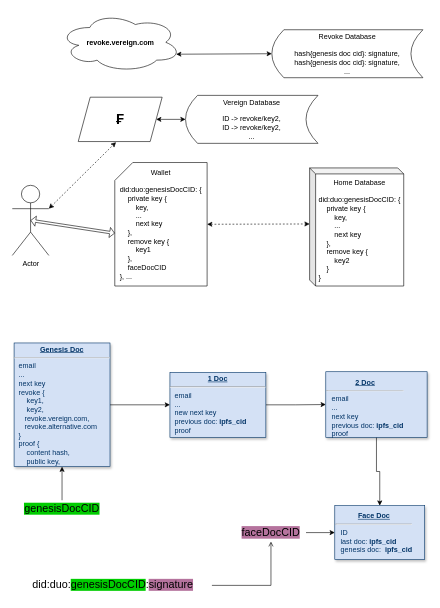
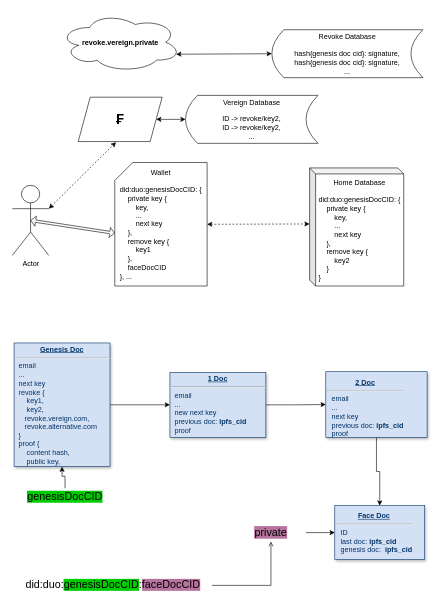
node "revoke.vereign.com": label "revoke.vereign.com" -> "revoke.vereign.private"
node "genesisDocCID": moved (62, 509) -> (65, 497)
node "faceDocCID": label "faceDocCID" -> "private"
node "did:duo:genesisDocCID:signature": label "did:duo:genesisDocCID:signature" -> "did:duo:genesisDocCID:faceDocCID"
